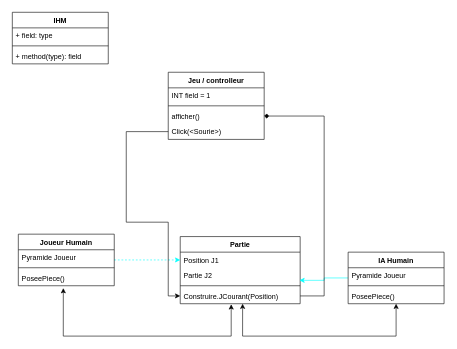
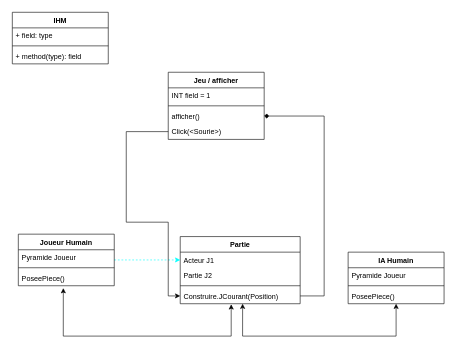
node "Jeu / controlleur": label "Jeu / controlleur" -> "Jeu / afficher"
node "Position J1": label "Position J1" -> "Acteur J1"
edge "IA Humain" -> "Partie J2": removed
